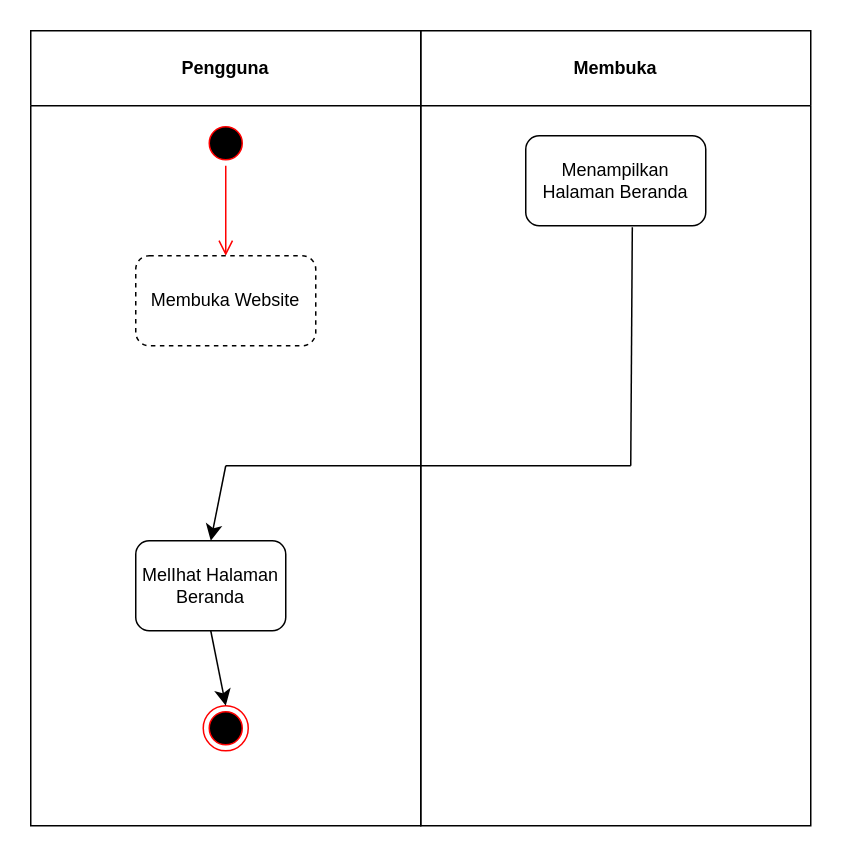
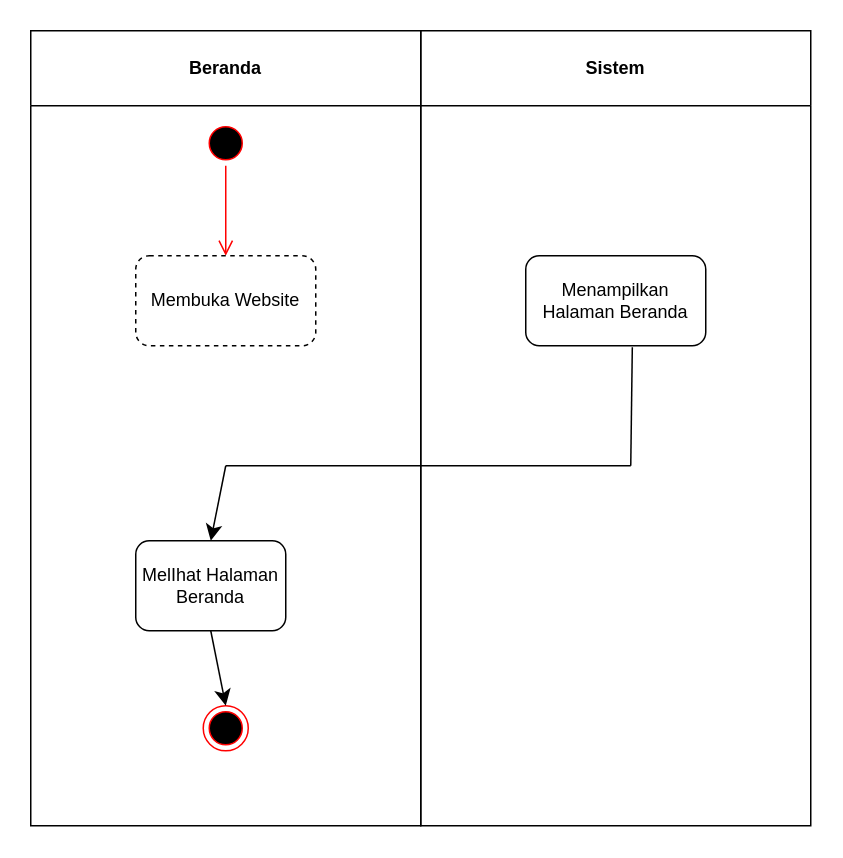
node "Pengguna": label "Pengguna" -> "Beranda"
node "Membuka": label "Membuka" -> "Sistem"
node "Menampilkan Halaman Beranda": moved (616, 181) -> (616, 301)
